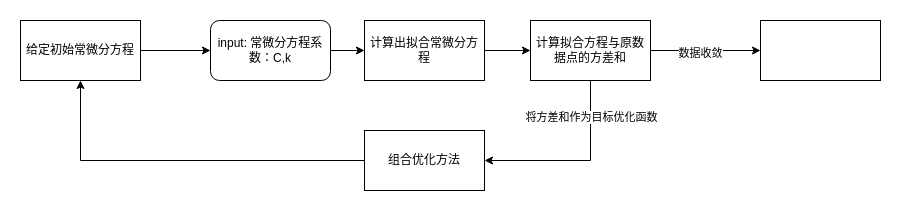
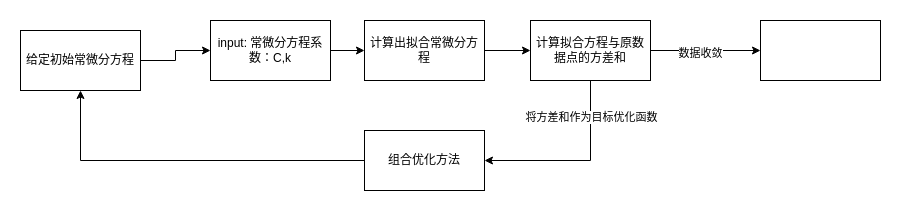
node "给定初始常微分方程": moved (81, 51) -> (81, 61)
node "input: 常微分方程系数：C,k": shape rounded rectangle -> rectangle
